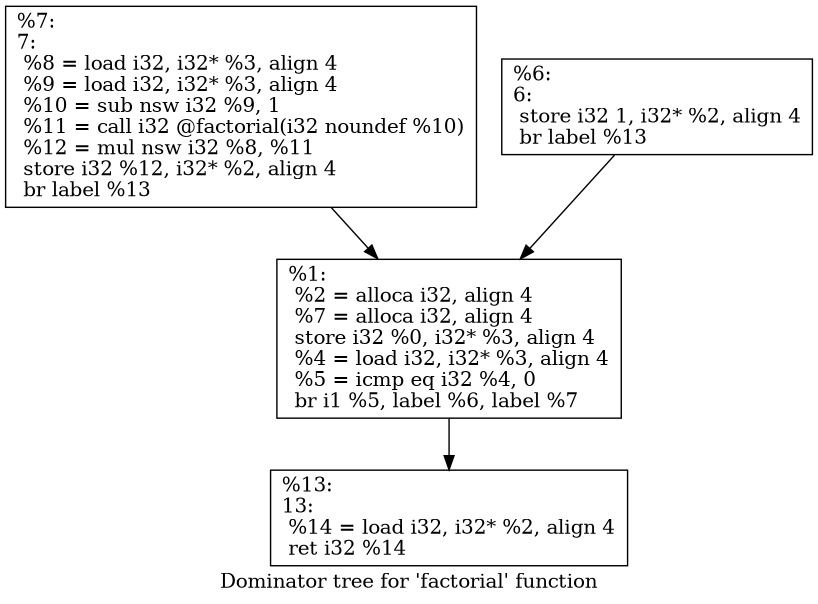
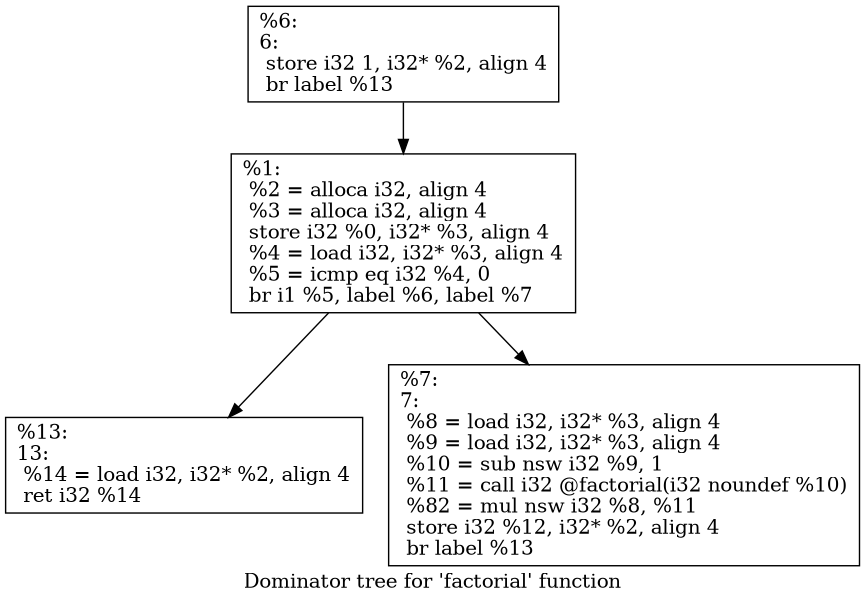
node "%7:": text "%12 = mul nsw i32 %8, %11" -> "%82 = mul nsw i32 %8, %11"
edge "%7:" -> "%1:": reversed
node "%1:": text "%7 = alloca i32, align 4" -> "%3 = alloca i32, align 4"
